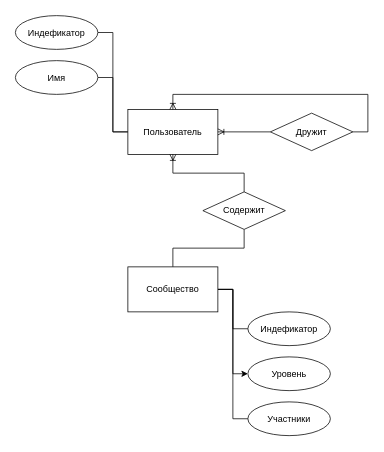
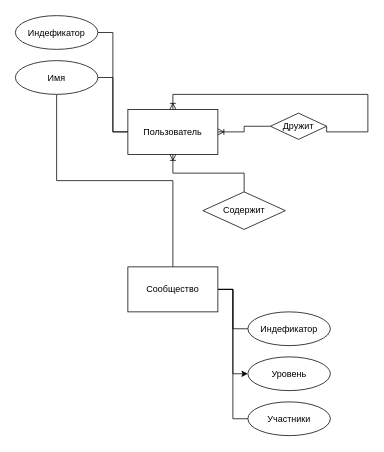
node "Дружит": size 83x38 -> 56x26
edge "Содержит" -- "Сообщество": now "Имя" -- "Сообщество"
